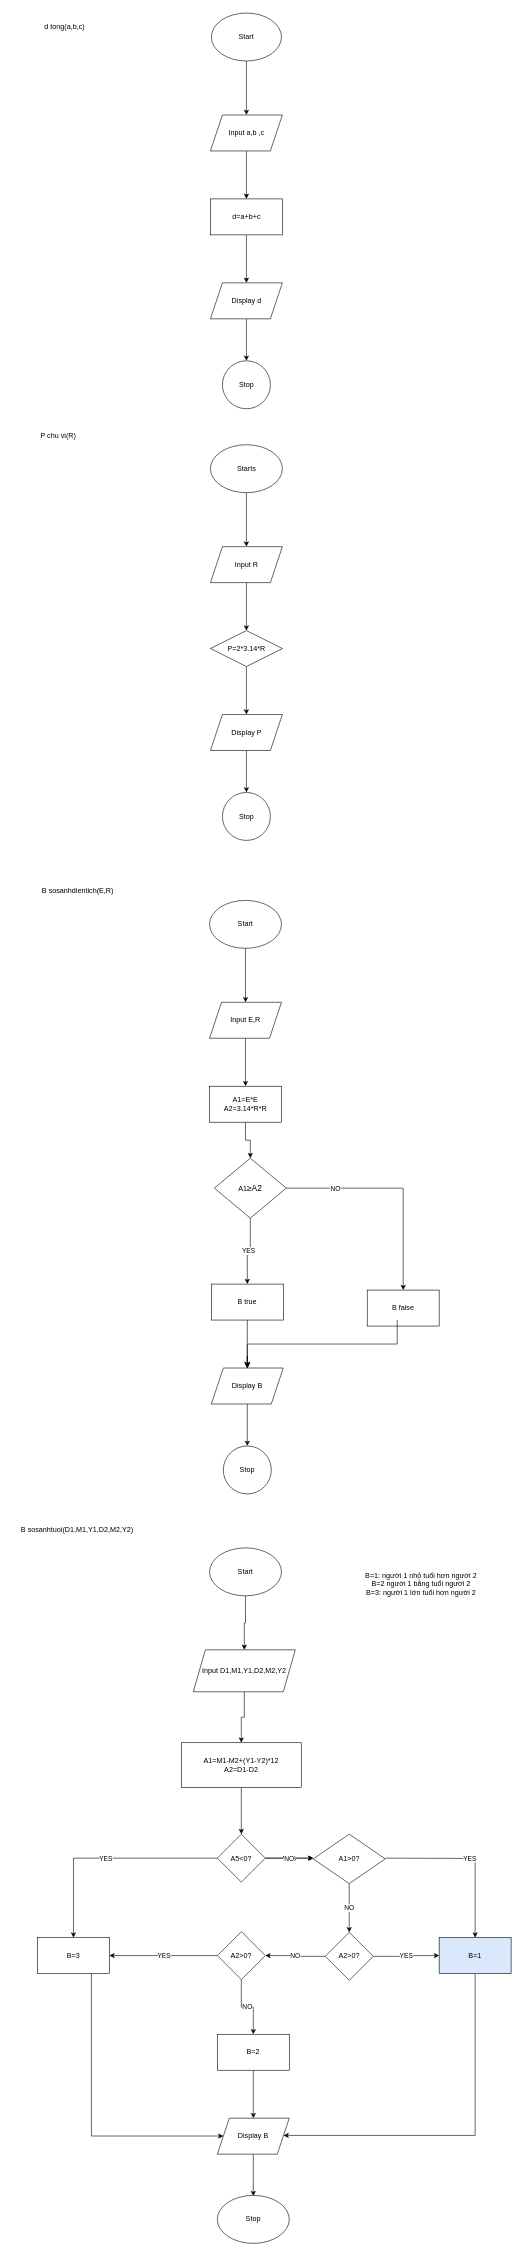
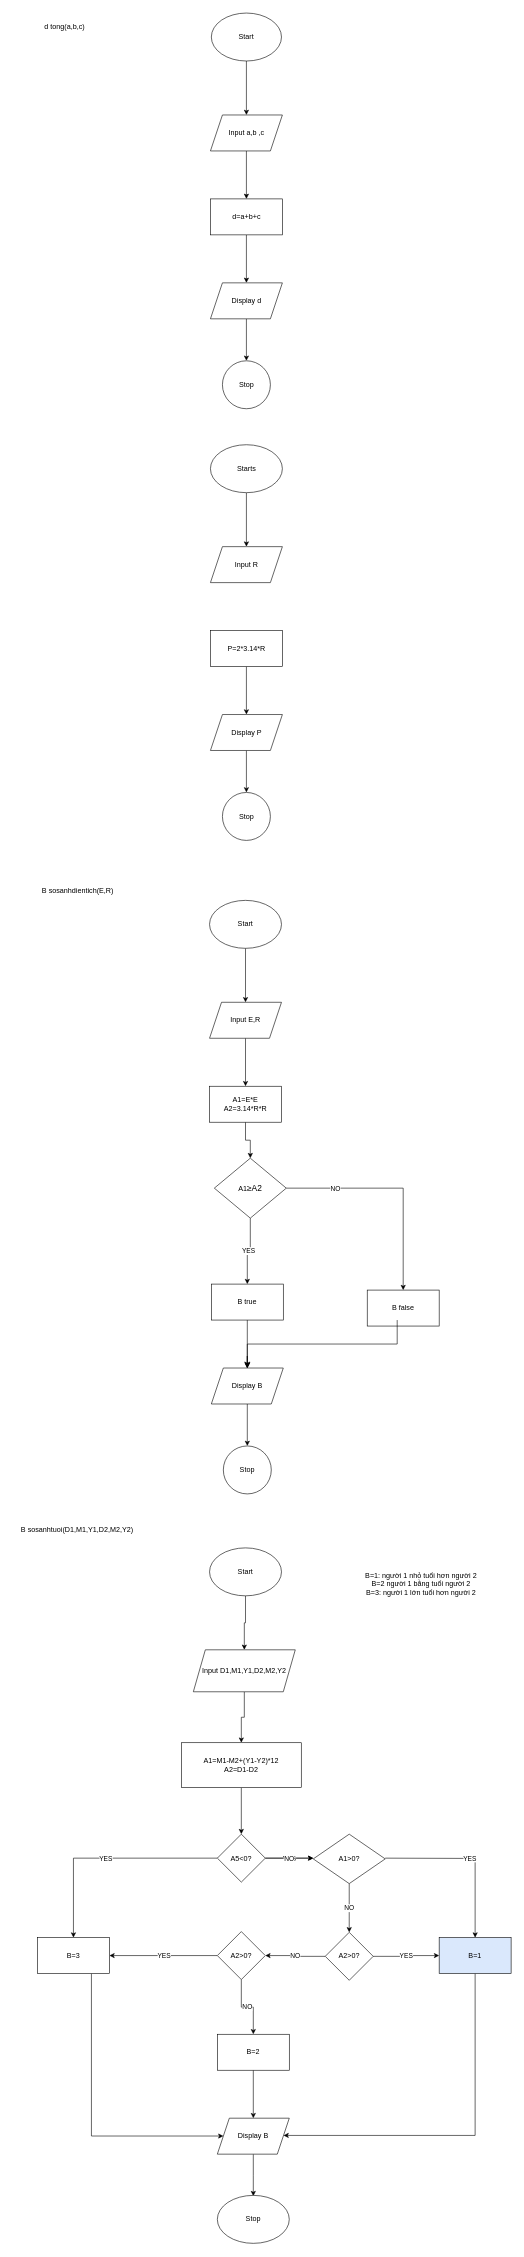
node "P chu vi(R)": removed
edge "Input R" -> "P=2*3.14*R": removed
node "P=2*3.14*R": shape diamond -> rectangle
